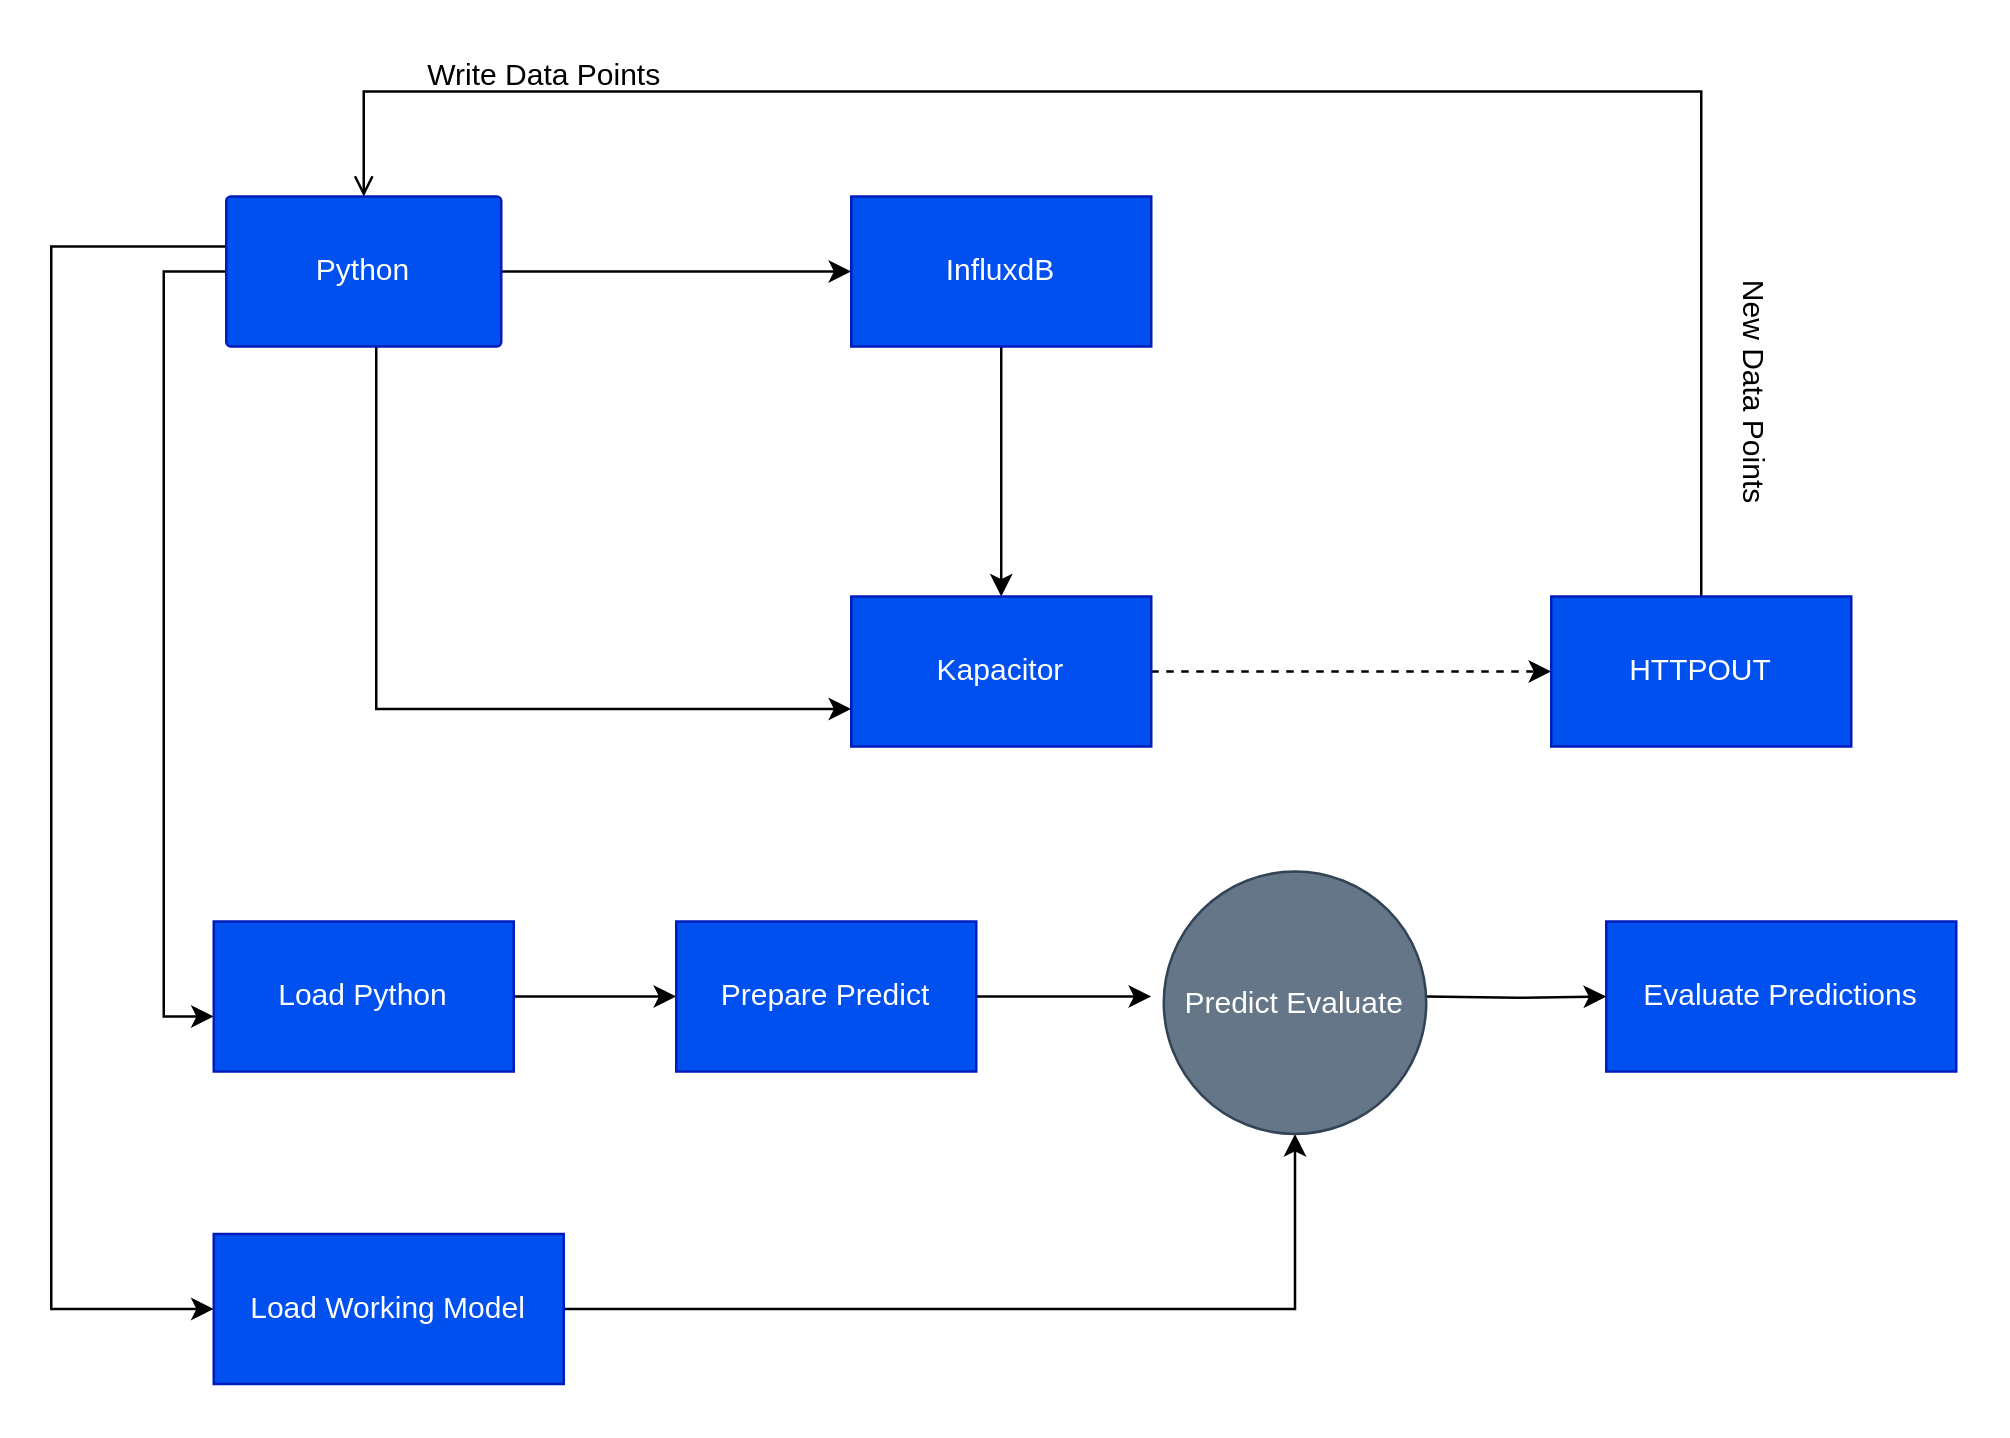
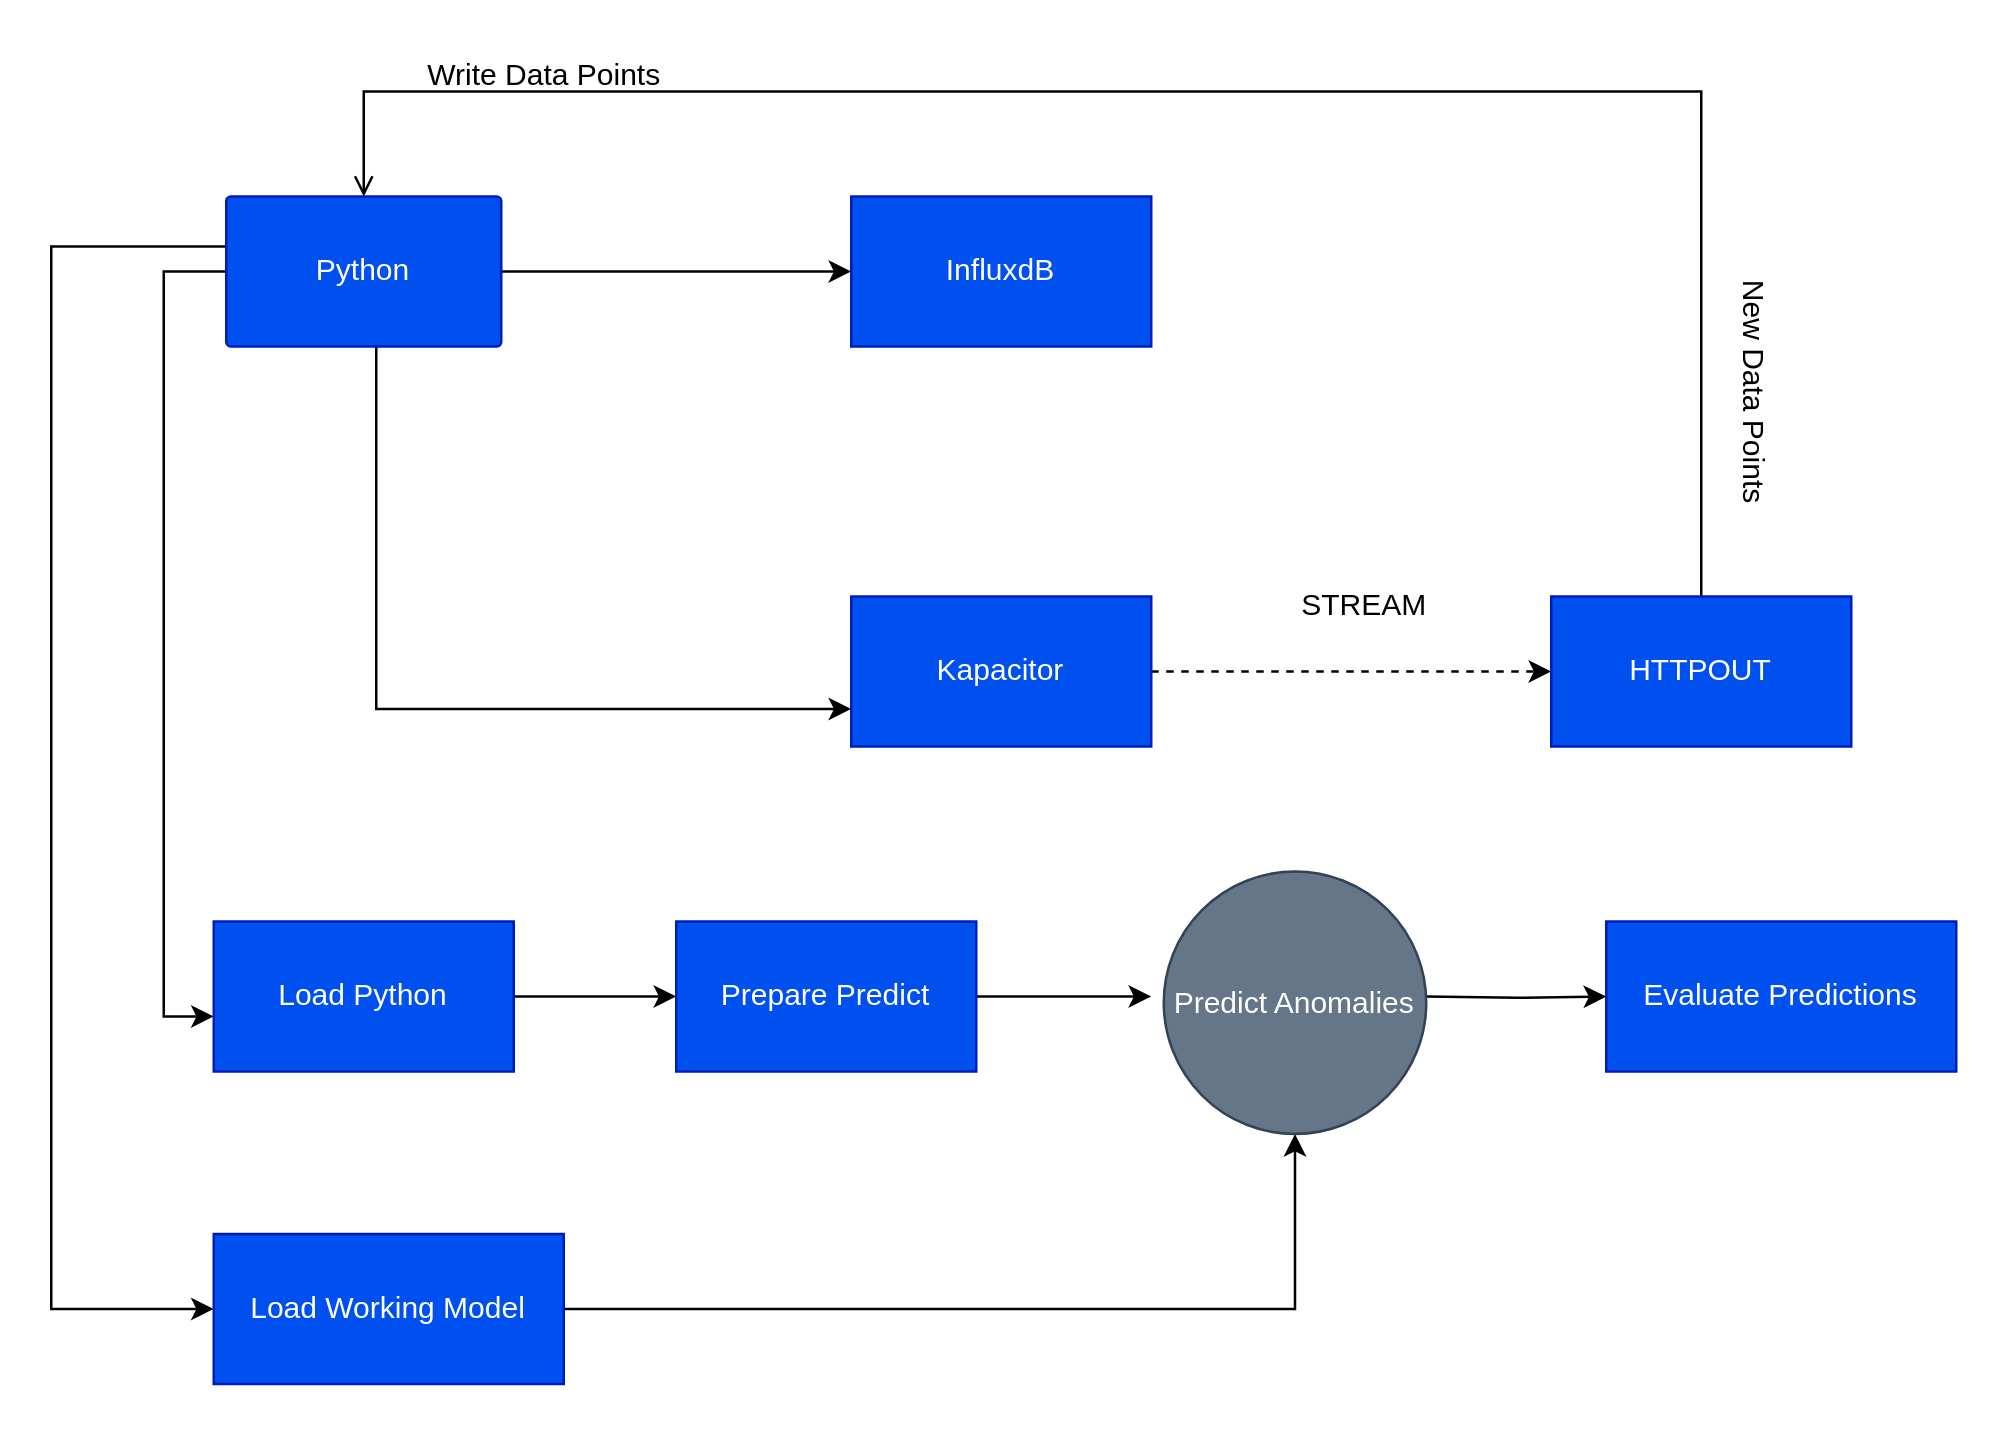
edge "InfluxdB" -> "Kapacitor": removed
node "STREAM": added
node "Predict Evaluate": label "Predict Evaluate" -> "Predict Anomalies"
